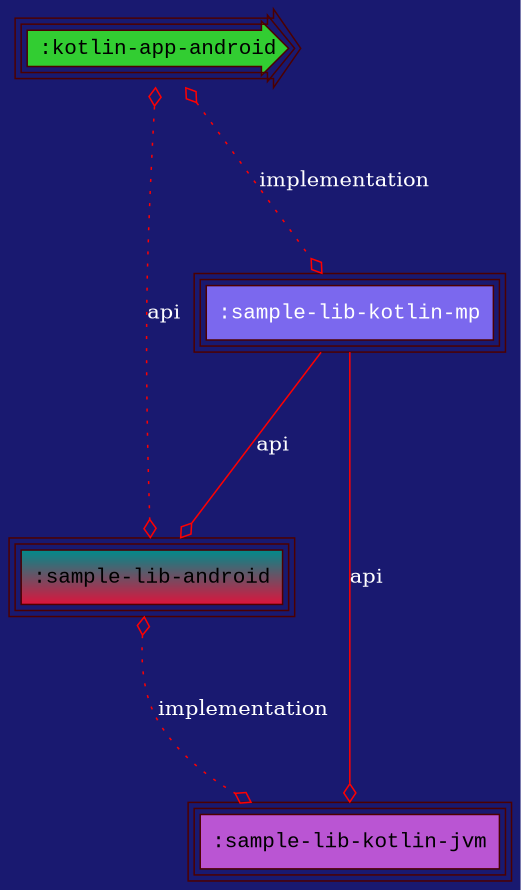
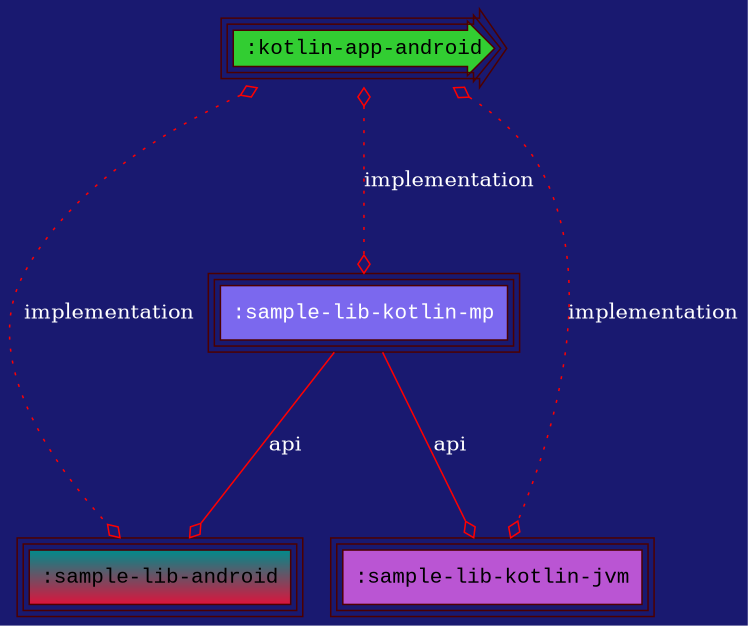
edge ":kotlin-app-android" -- ":sample-lib-android": label "api" -> "implementation"
edge ":sample-lib-android" -- ":sample-lib-kotlin-jvm": now ":kotlin-app-android" -- ":sample-lib-kotlin-jvm"
